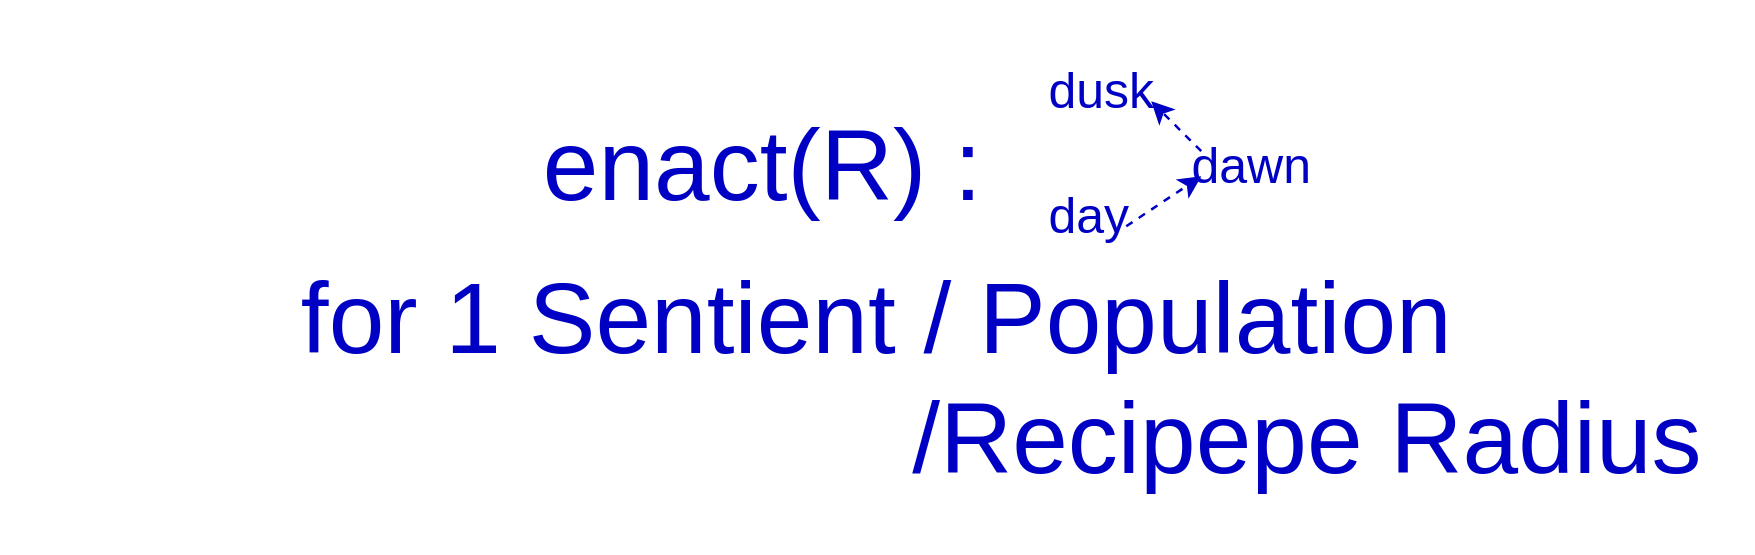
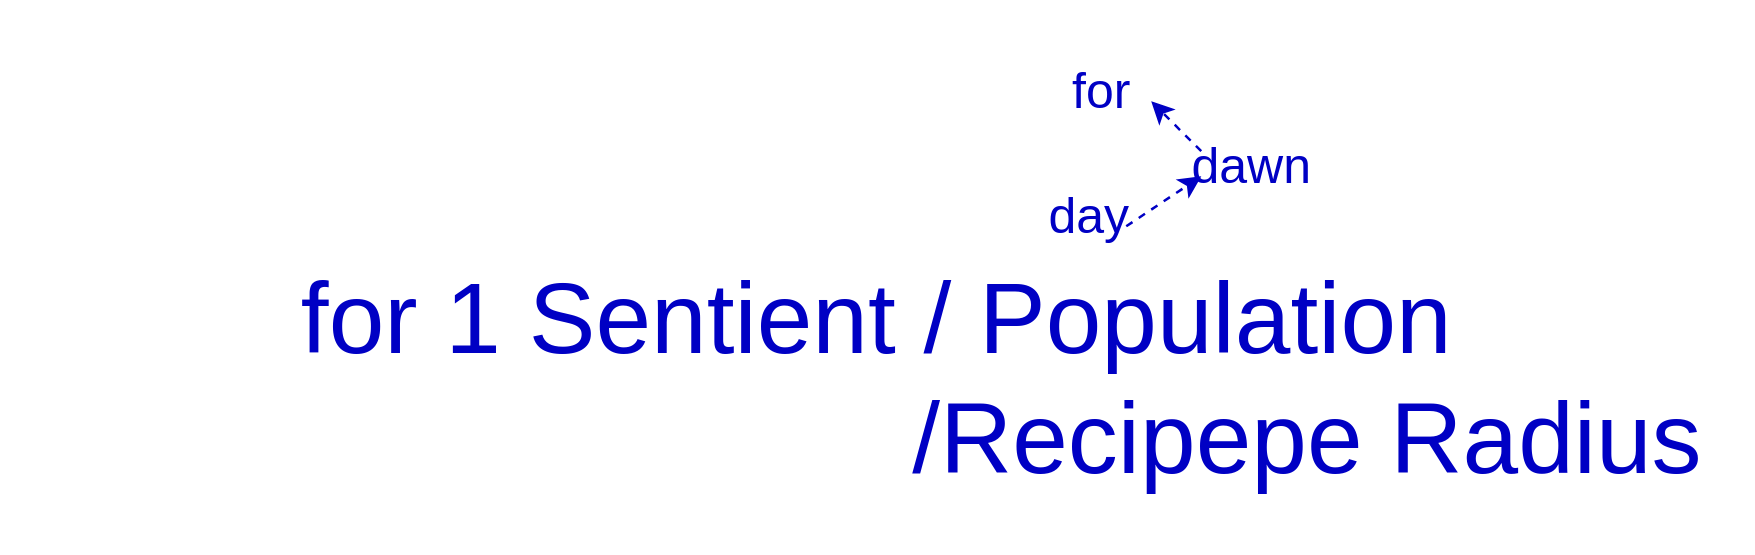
node "dusk": label "dusk" -> "for"
node "enact(R) :": removed
